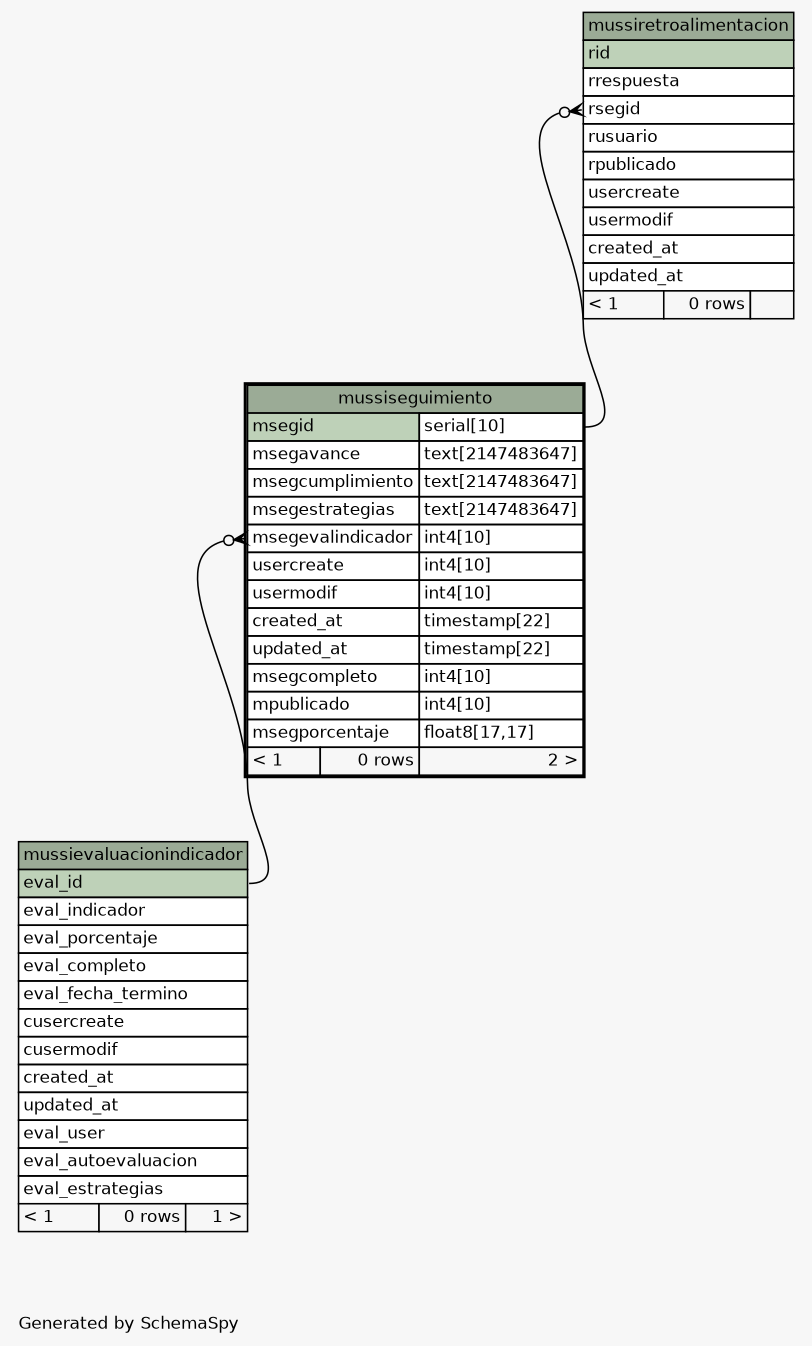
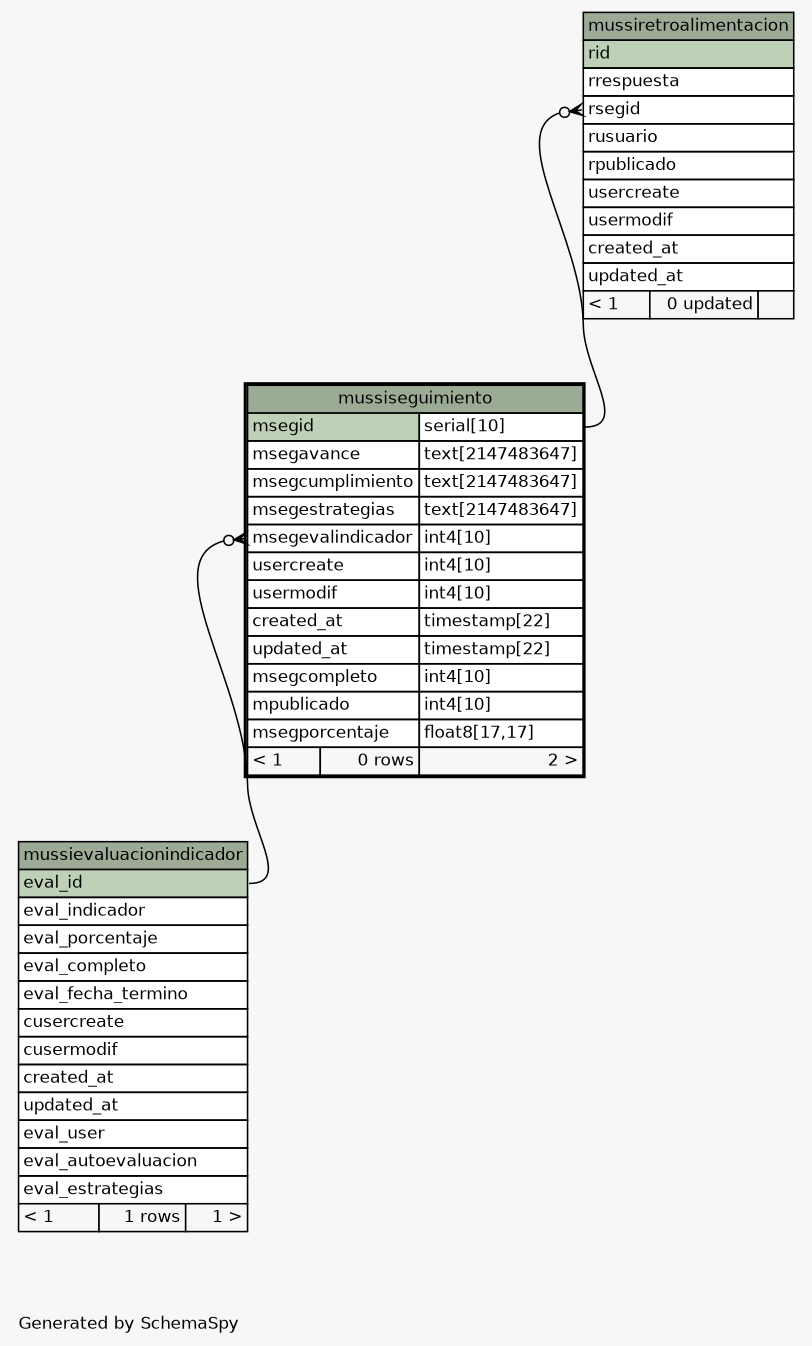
node "mussiretroalimentacion": text "0 rows" -> "0 updated"
node "mussievaluacionindicador": text "0 rows" -> "1 rows"
